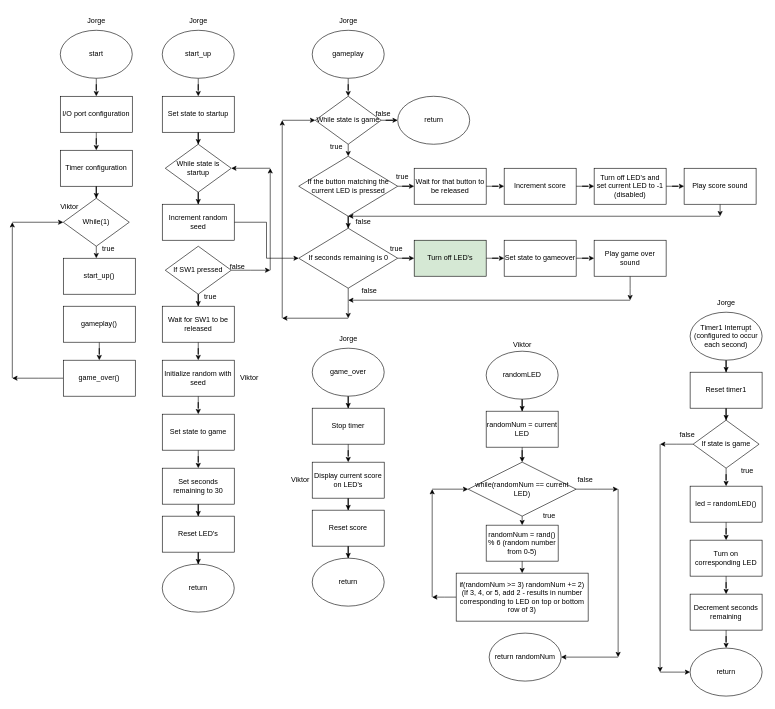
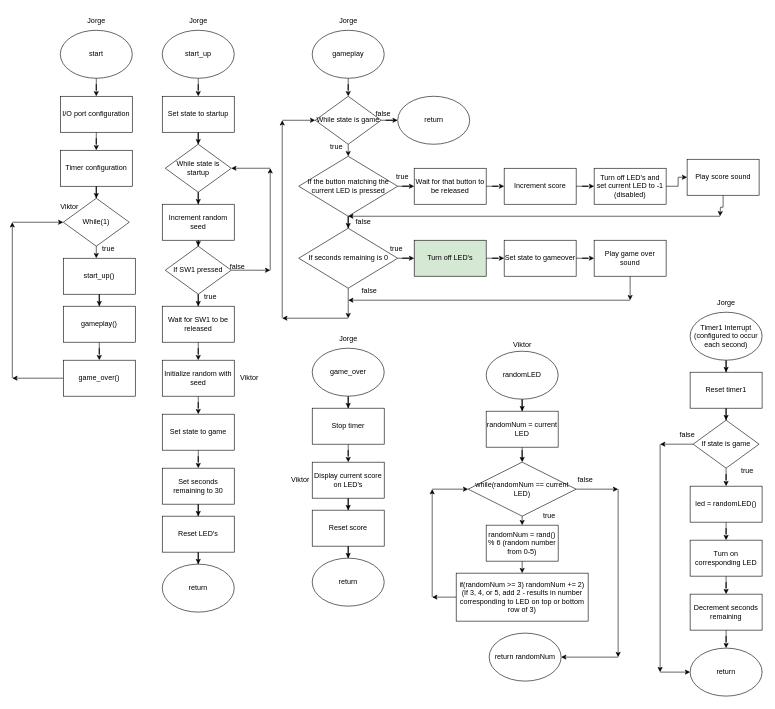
node "Play score sound": moved (720, 186) -> (723, 177)
edge "Increment random seed" -> "If seconds remaining is 0": now "Increment random seed" -> "If SW1 pressed"
edge "start_up()" -> "gameplay()": added
